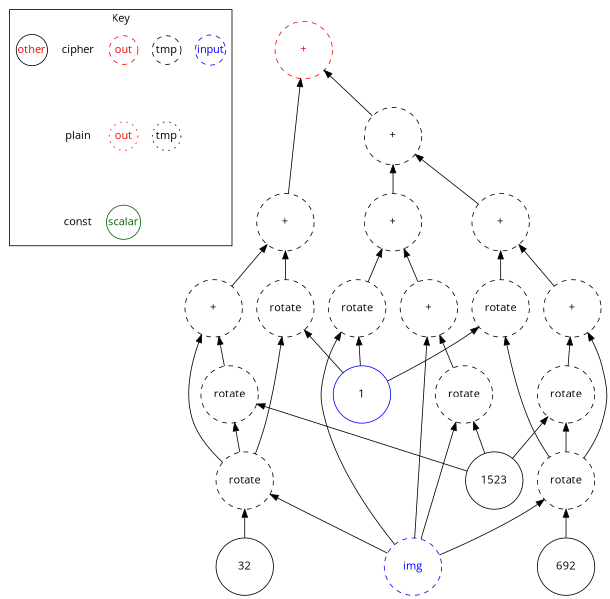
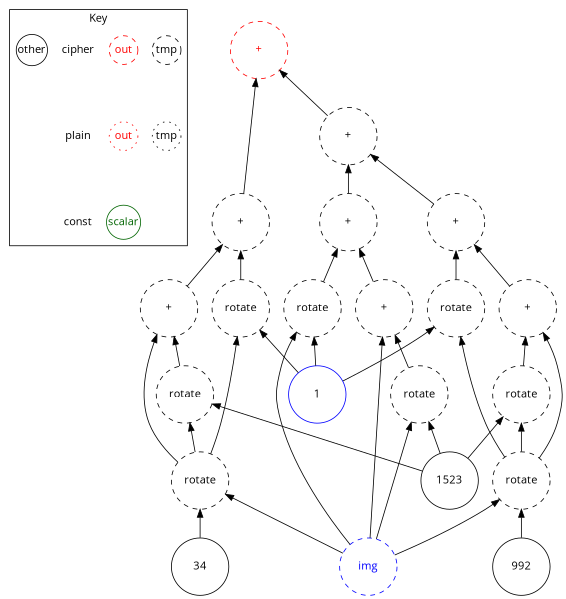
node "other": fontcolor red -> black
node "input": removed
node "32": label "32" -> "34"
node "692": label "692" -> "992"
